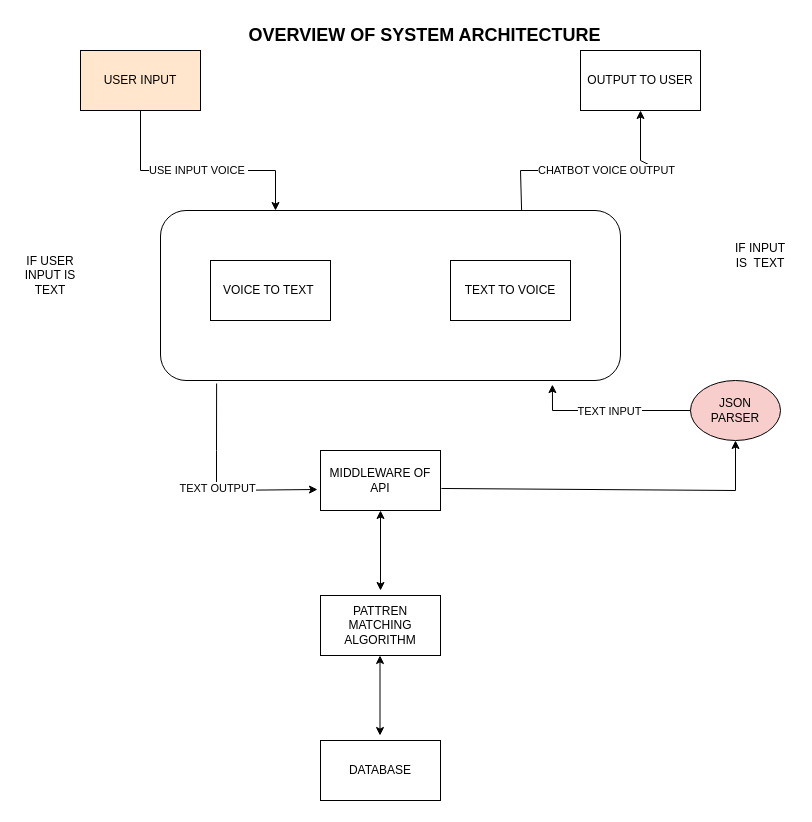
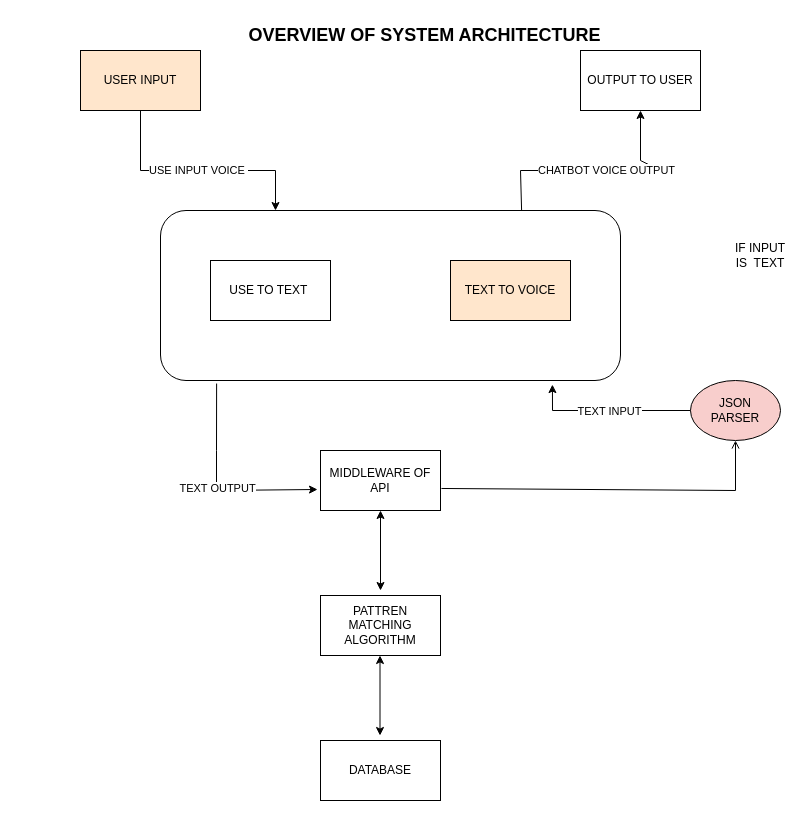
node "IF USER INPUT IS TEXT": removed
node "VOICE TO TEXT": label "VOICE TO TEXT" -> "USE TO TEXT"
node "TEXT TO VOICE": fillcolor #ffffff -> #ffe6cc
edge "MIDDLEWARE OF API" -> "JSON PARSER": arrowhead classic -> open
